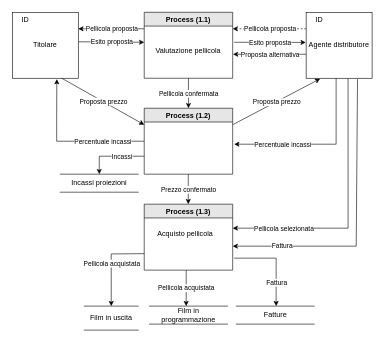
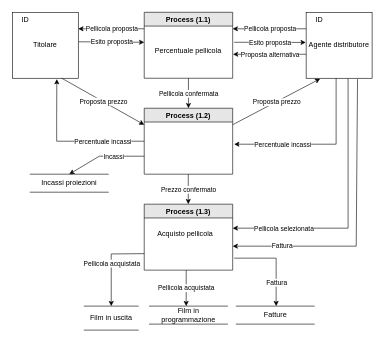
edge "Agente distributore" -> "Process (1.1)": style dashed -> solid
node "Valutazione pellicola": label "Valutazione pellicola" -> "Percentuale pellicola"
node "Incassi proiezioni": moved (99, 183) -> (69, 183)
